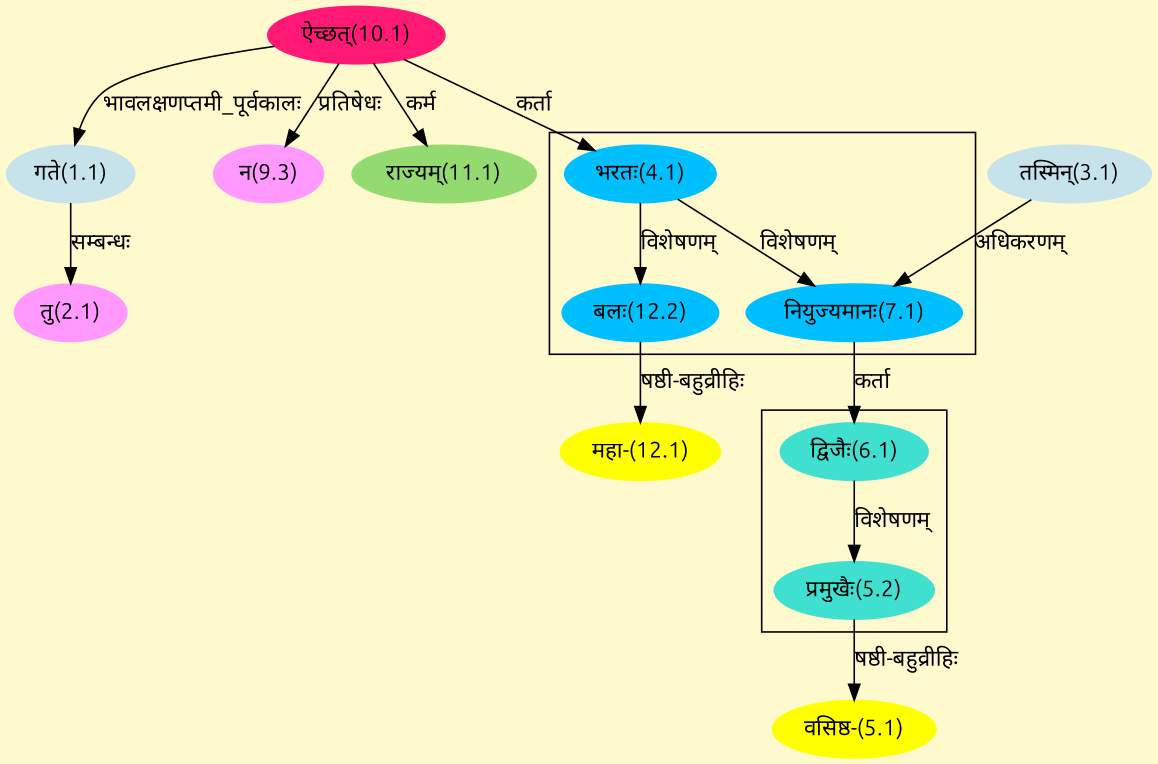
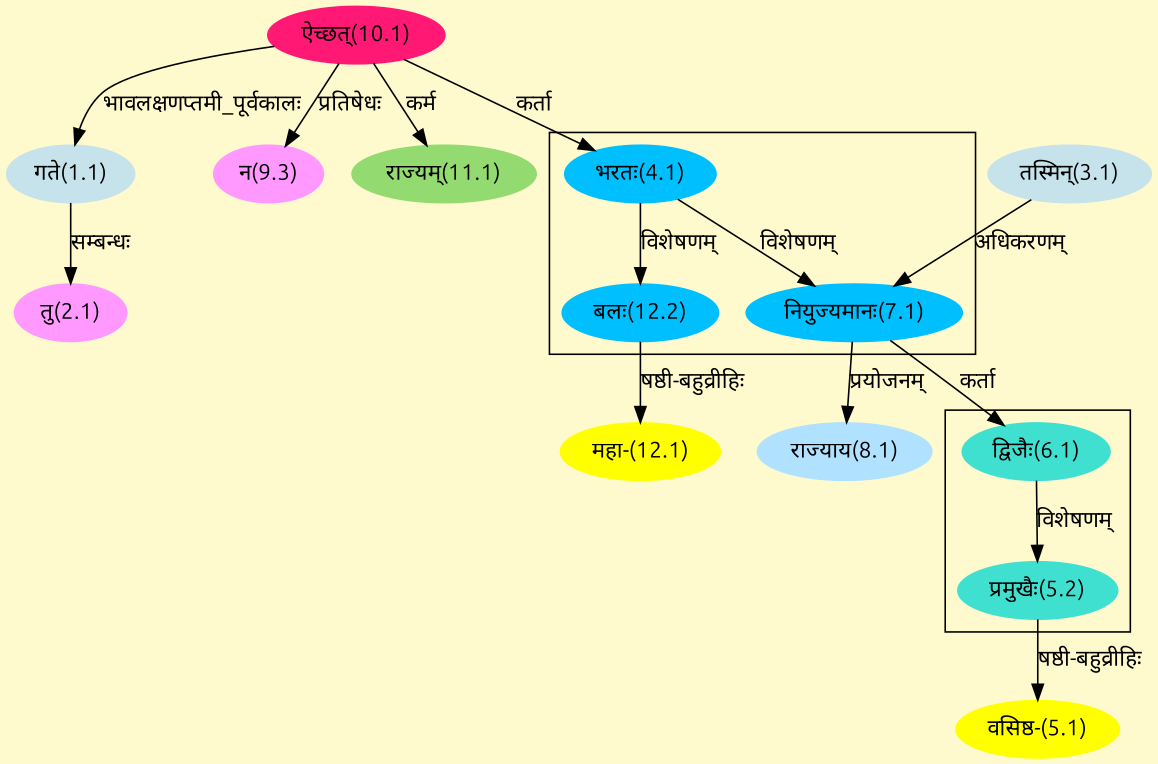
node "राज्याय(8.1)": added
